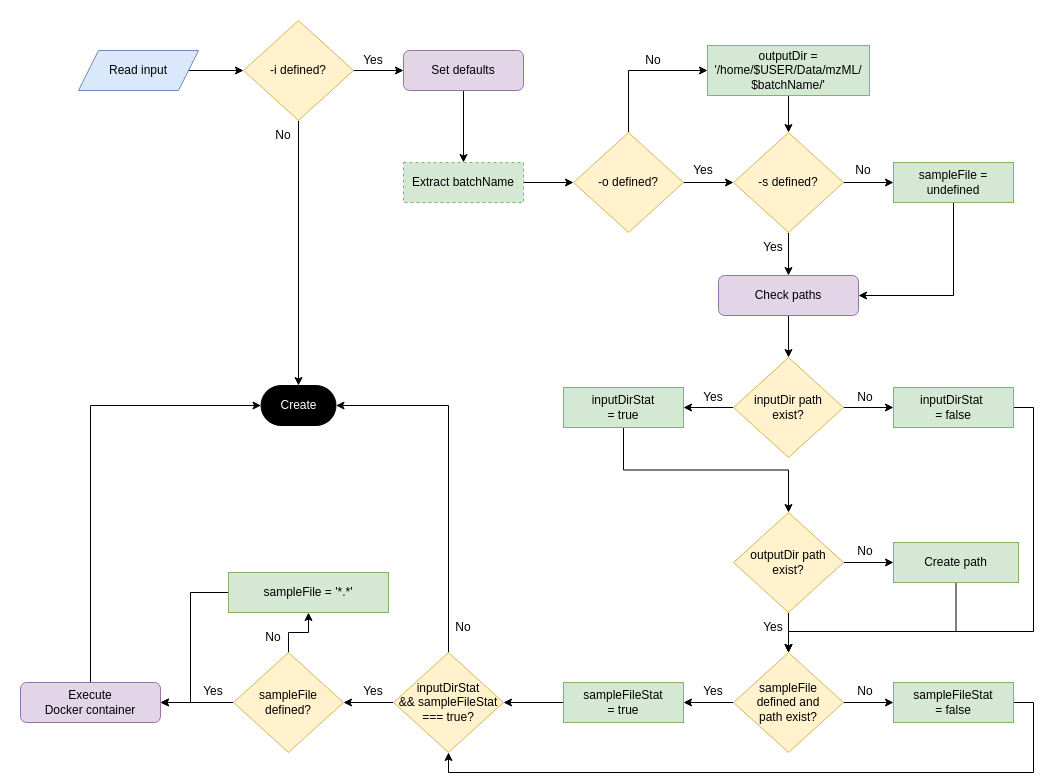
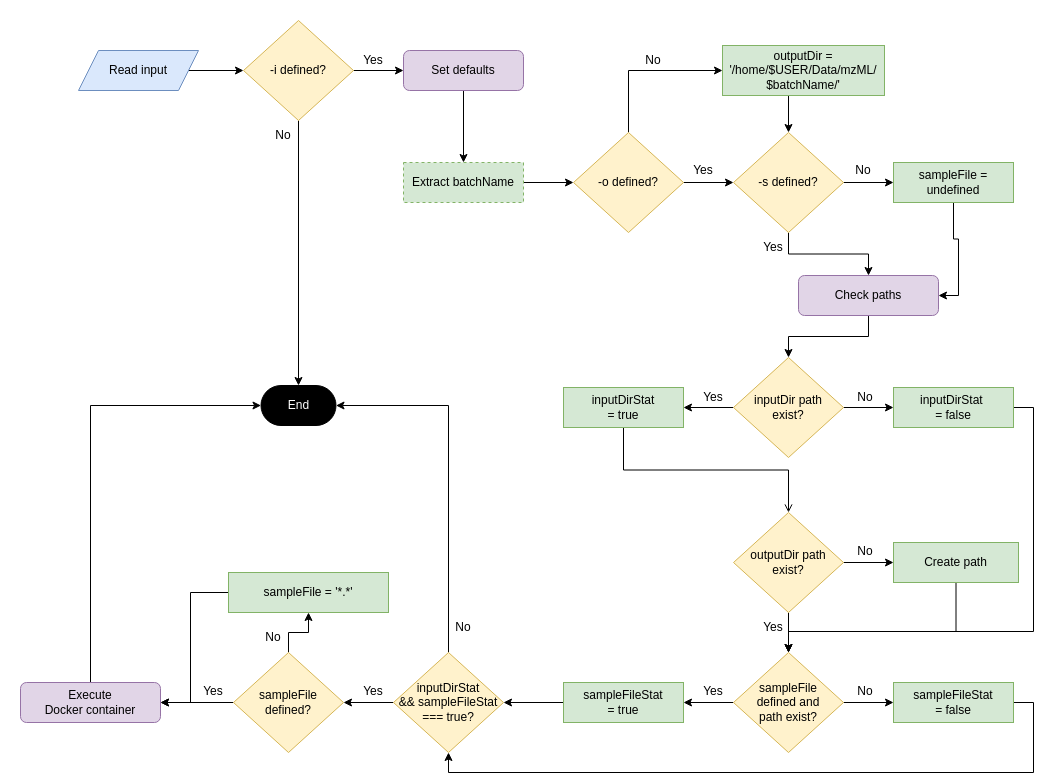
node "outputDir = '/home/$USER/Data/mzML/ $batchName/'": moved (789, 71) -> (804, 71)
node "Check paths": moved (789, 296) -> (869, 296)
node "Create": label "Create" -> "End"
edge "inputDirStat = true" -> "outputDir path exist?": arrowhead classic -> open
